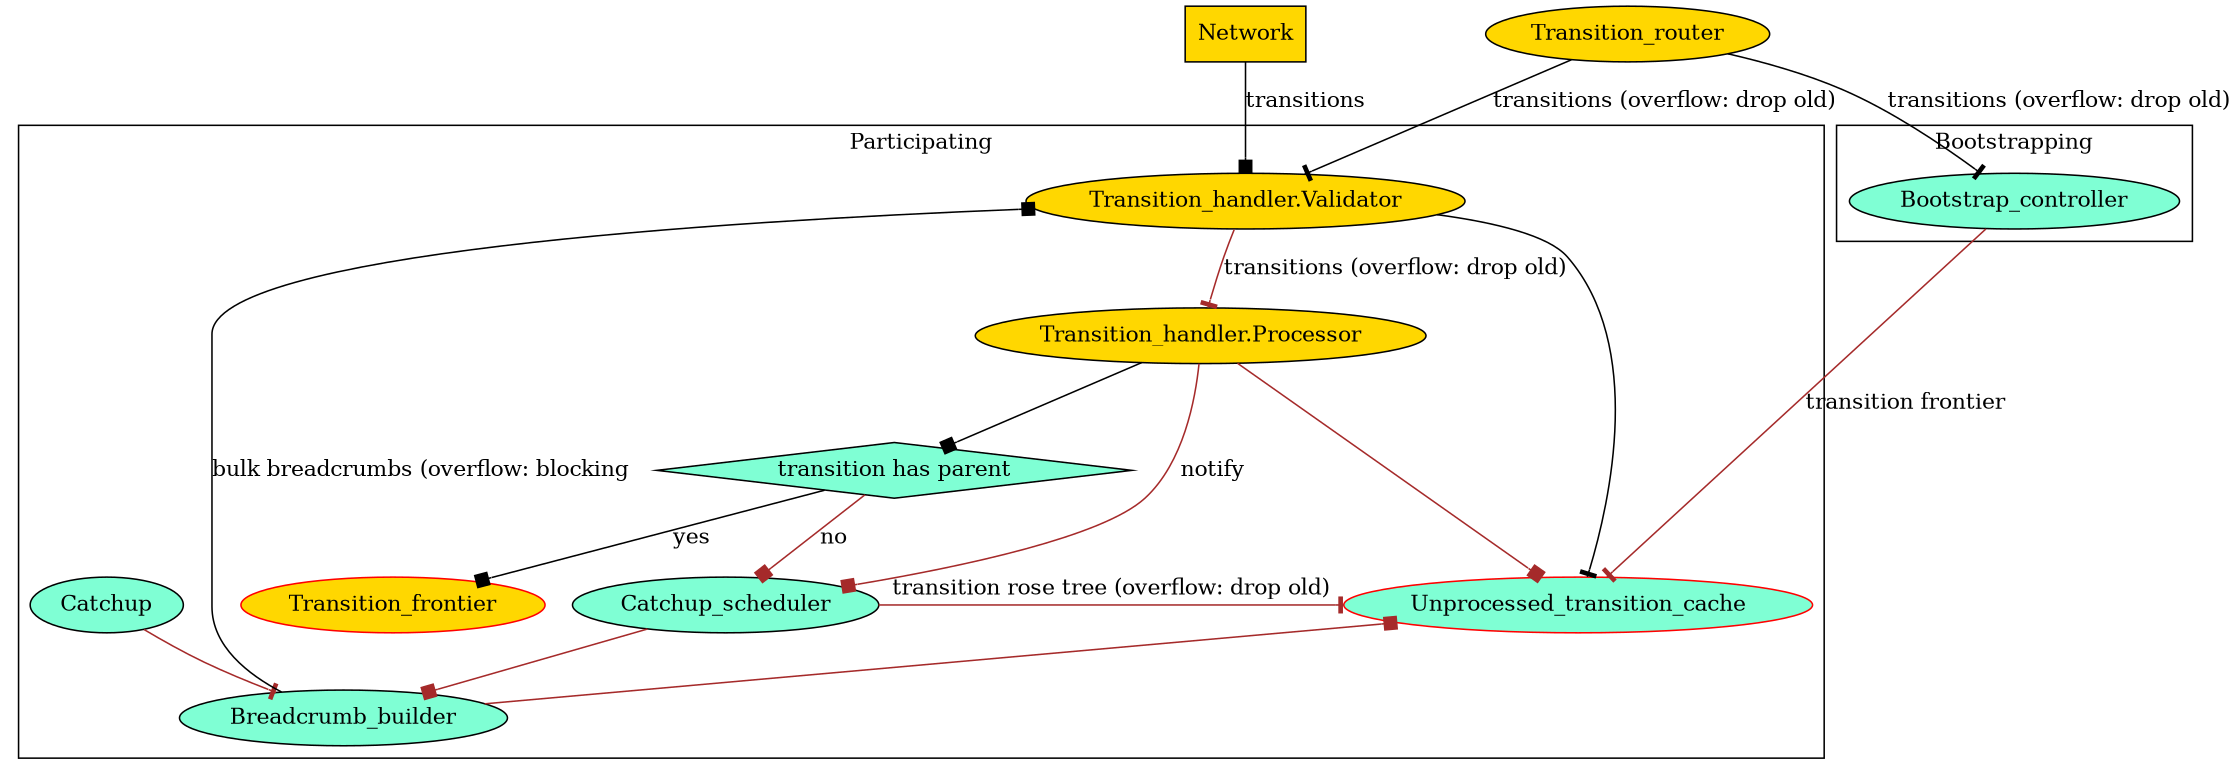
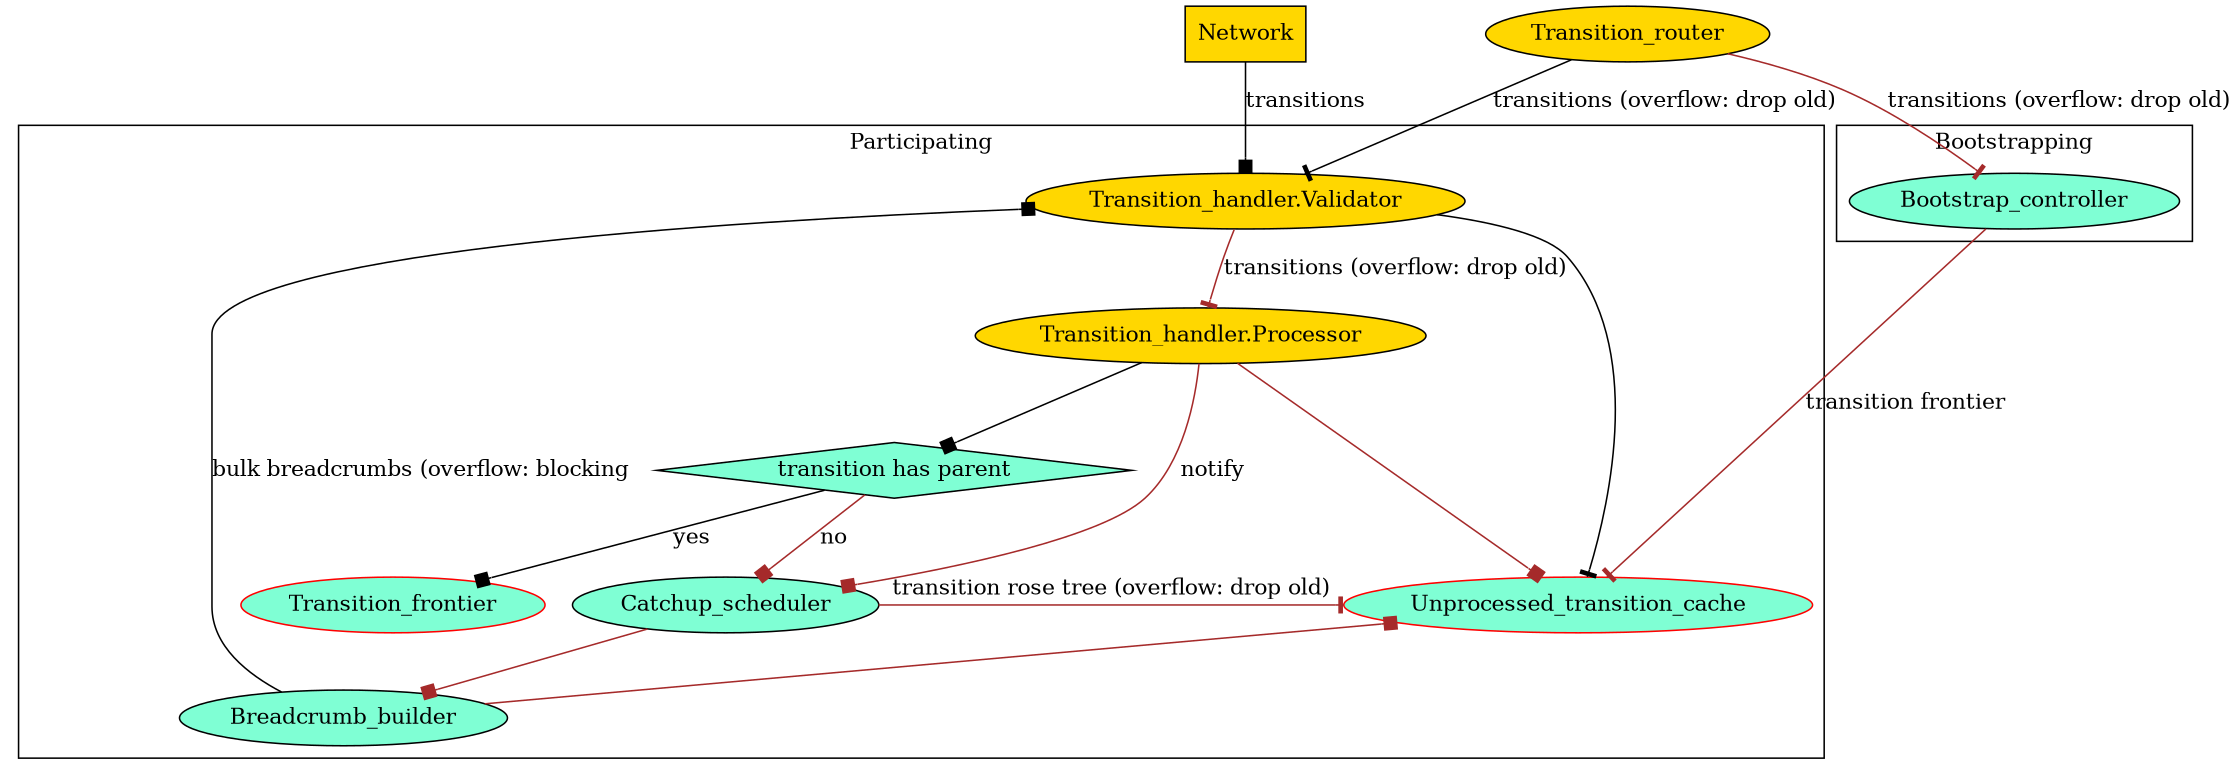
edge "Transition_router" -> "Bootstrap_controller": color black -> brown
node "Catchup": removed
node "Transition_frontier": fillcolor gold -> aquamarine
